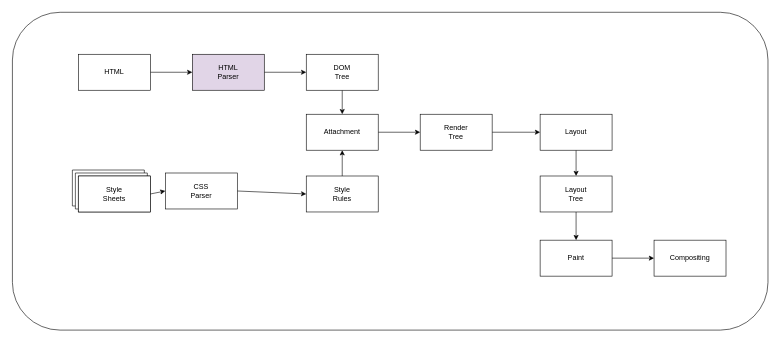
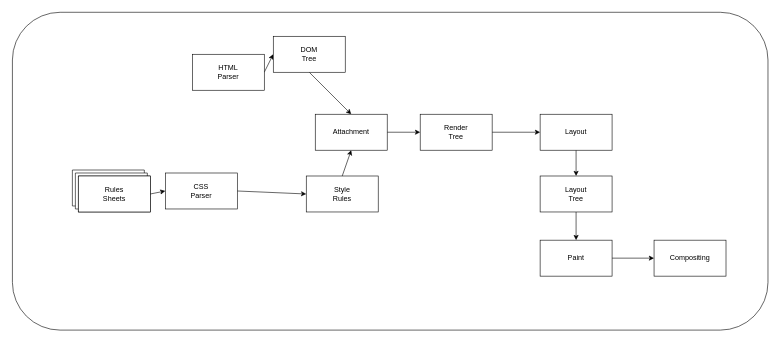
node "HTML": removed
edge "HTML" -> "HTML Parser": removed
node "HTML Parser": fillcolor #e1d5e7 -> #ffffff
node "DOM Tree": moved (342, 72) -> (309, 54)
node "Attachment": moved (342, 132) -> (351, 132)
node "Style Sheets": label "Style Sheets" -> "Rules Sheets"
